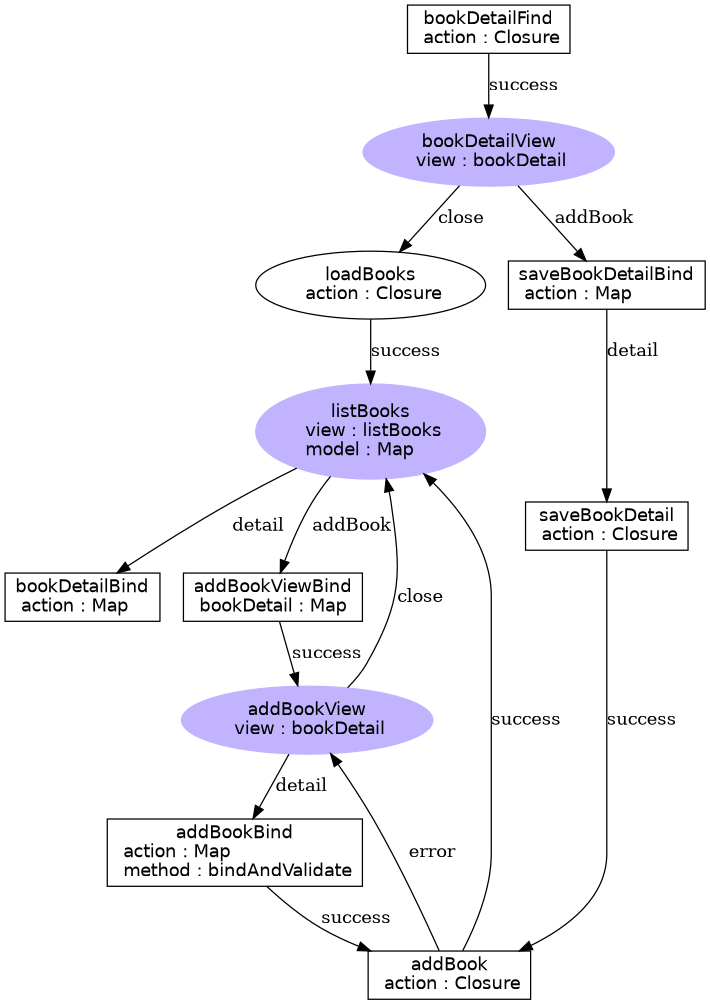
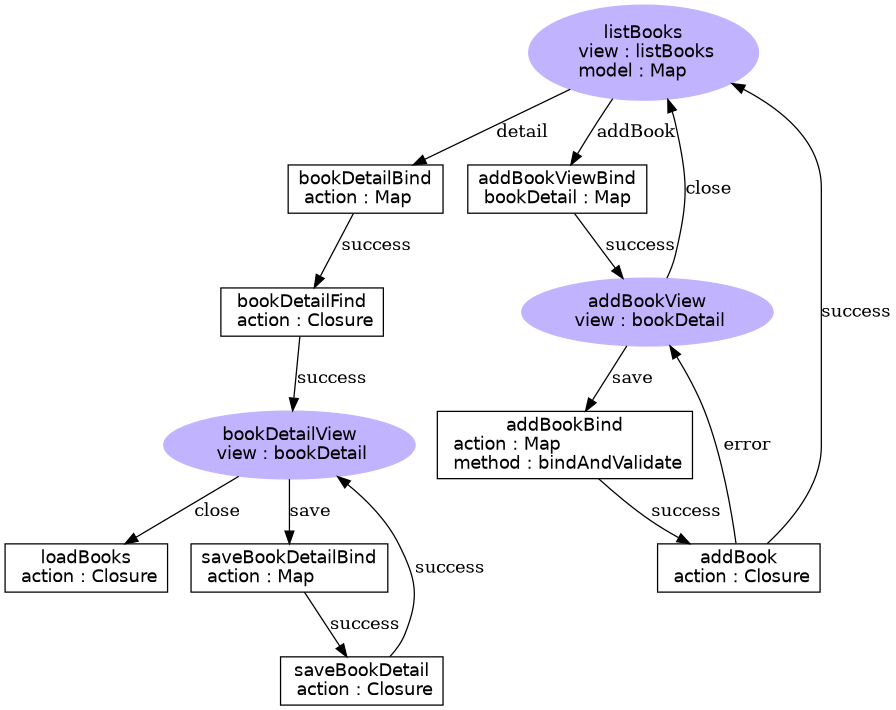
edge "bookDetailView view : bookDetail" -> "saveBookDetailBind action : Map": label "addBook" -> "save"
edge "bookDetailBind action : Map" -> "bookDetailFind action : Closure": added, label "success"
node "loadBooks action : Closure": shape ellipse -> box
edge "loadBooks action : Closure" -> "listBooks view : listBooks model : Map": removed, label "success"
edge "saveBookDetailBind action : Map" -> "saveBookDetail action : Closure": label "detail" -> "success"
edge "saveBookDetail action : Closure" -> "addBook action : Closure": now "saveBookDetail action : Closure" -> "bookDetailView view : bookDetail"
edge "addBookView view : bookDetail" -> "addBookBind action : Map method : bindAndValidate": label "detail" -> "save"
